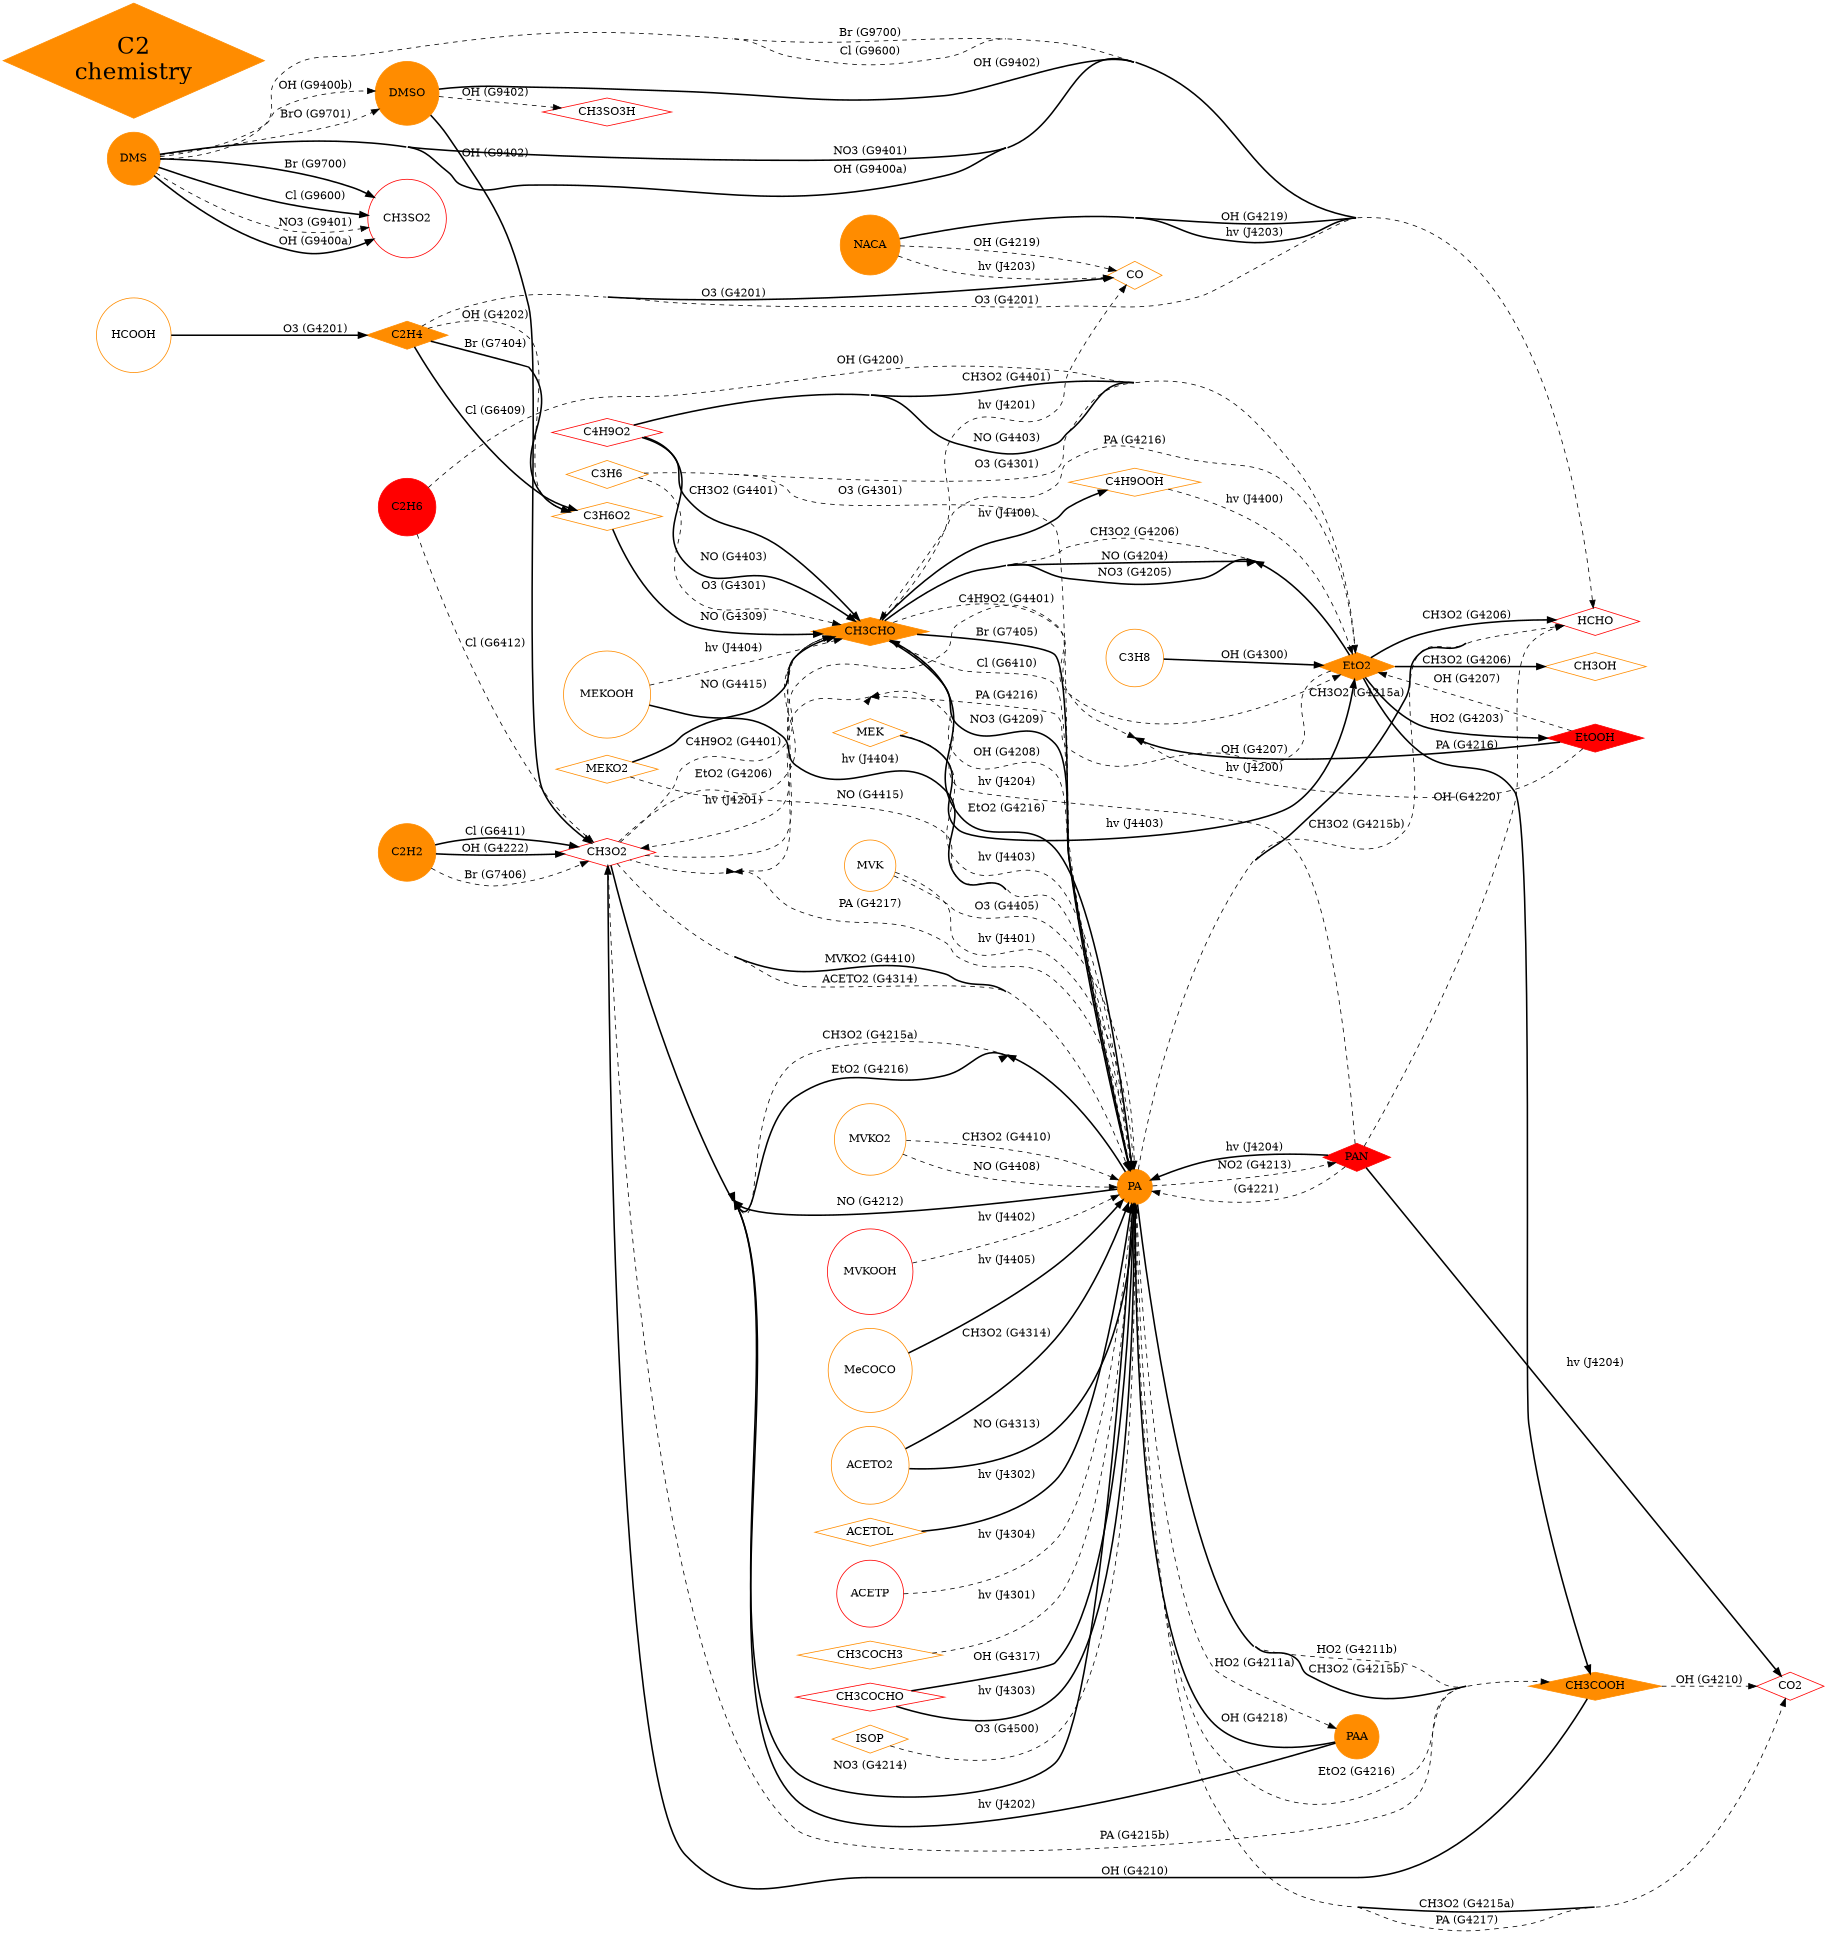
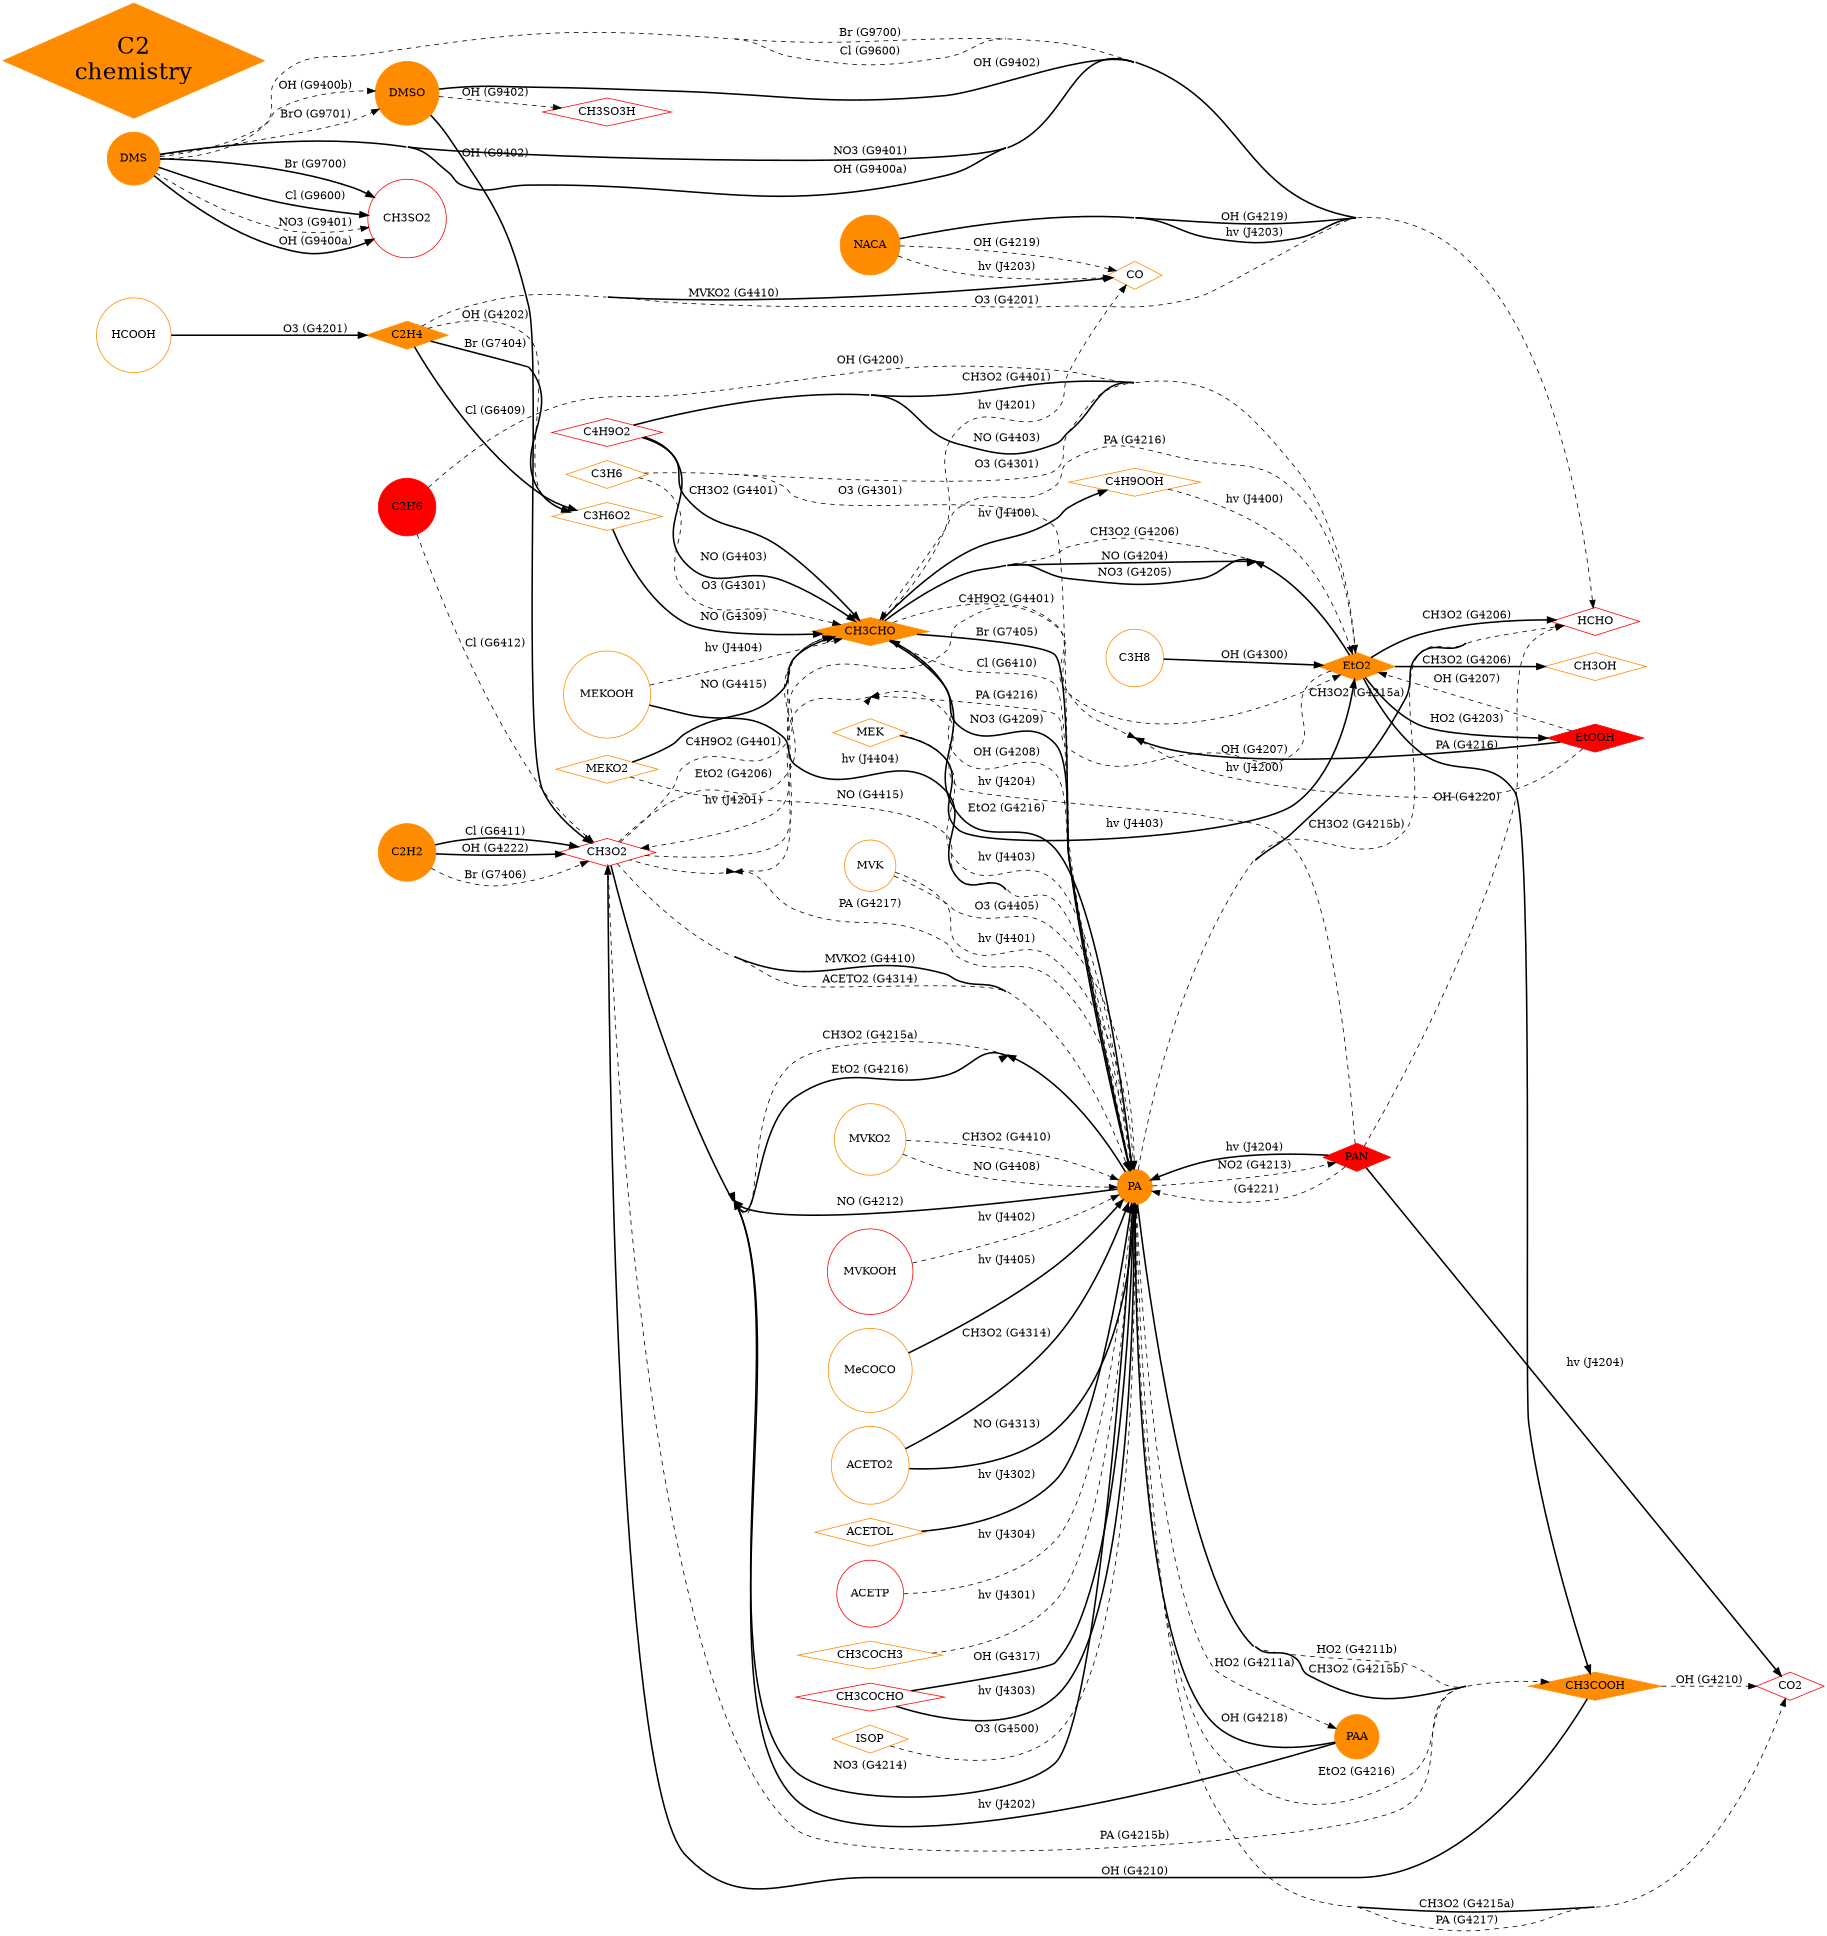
edge "C2H4" -> "CO": label "O3 (G4201)" -> "MVKO2 (G4410)"
